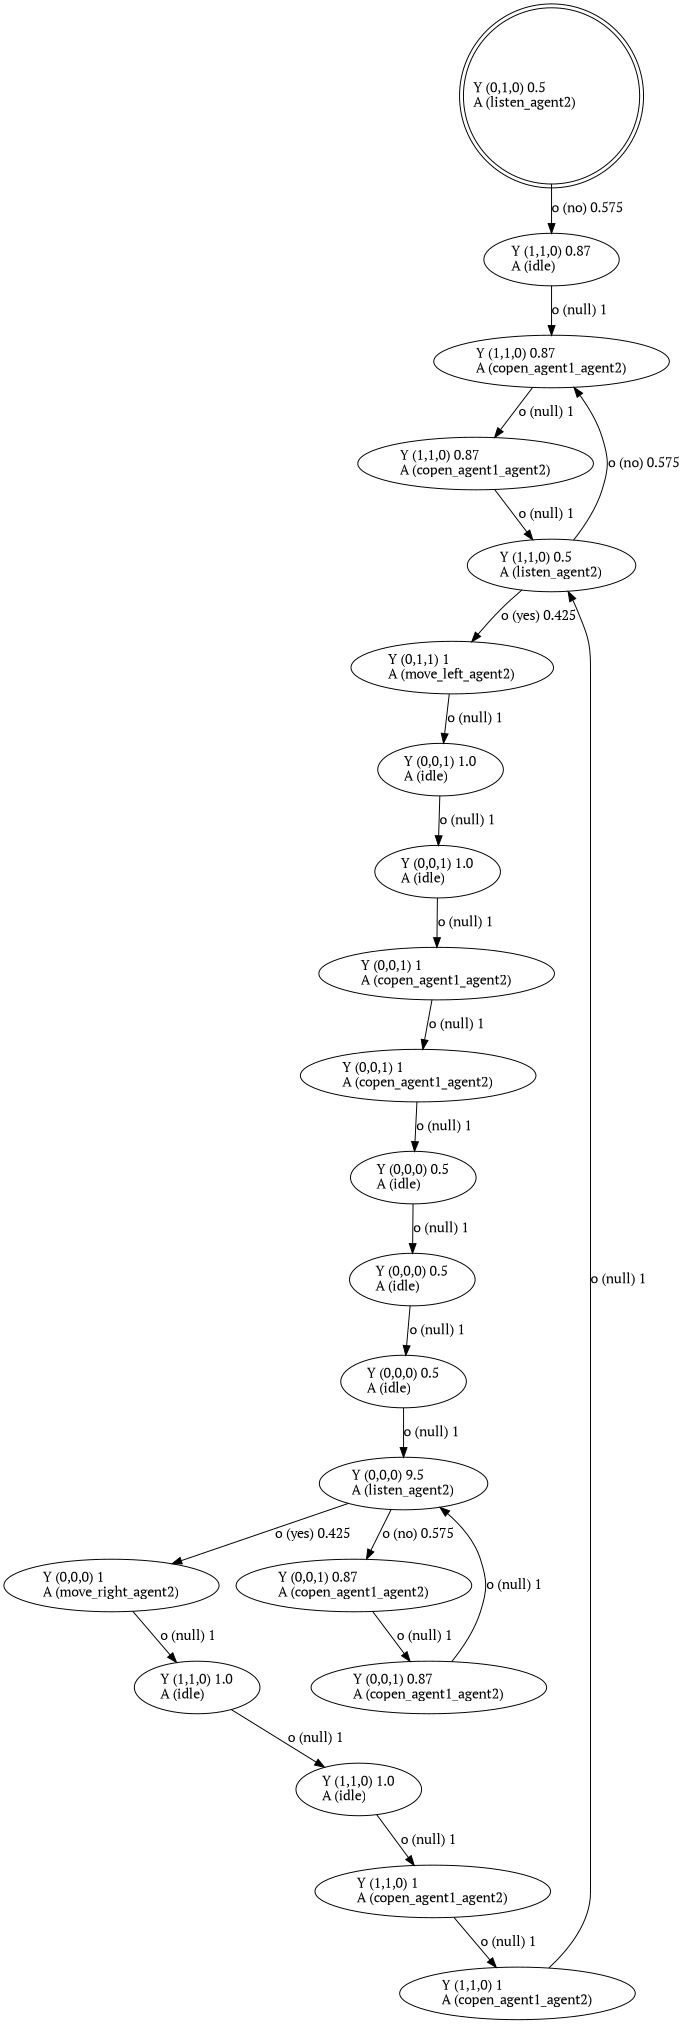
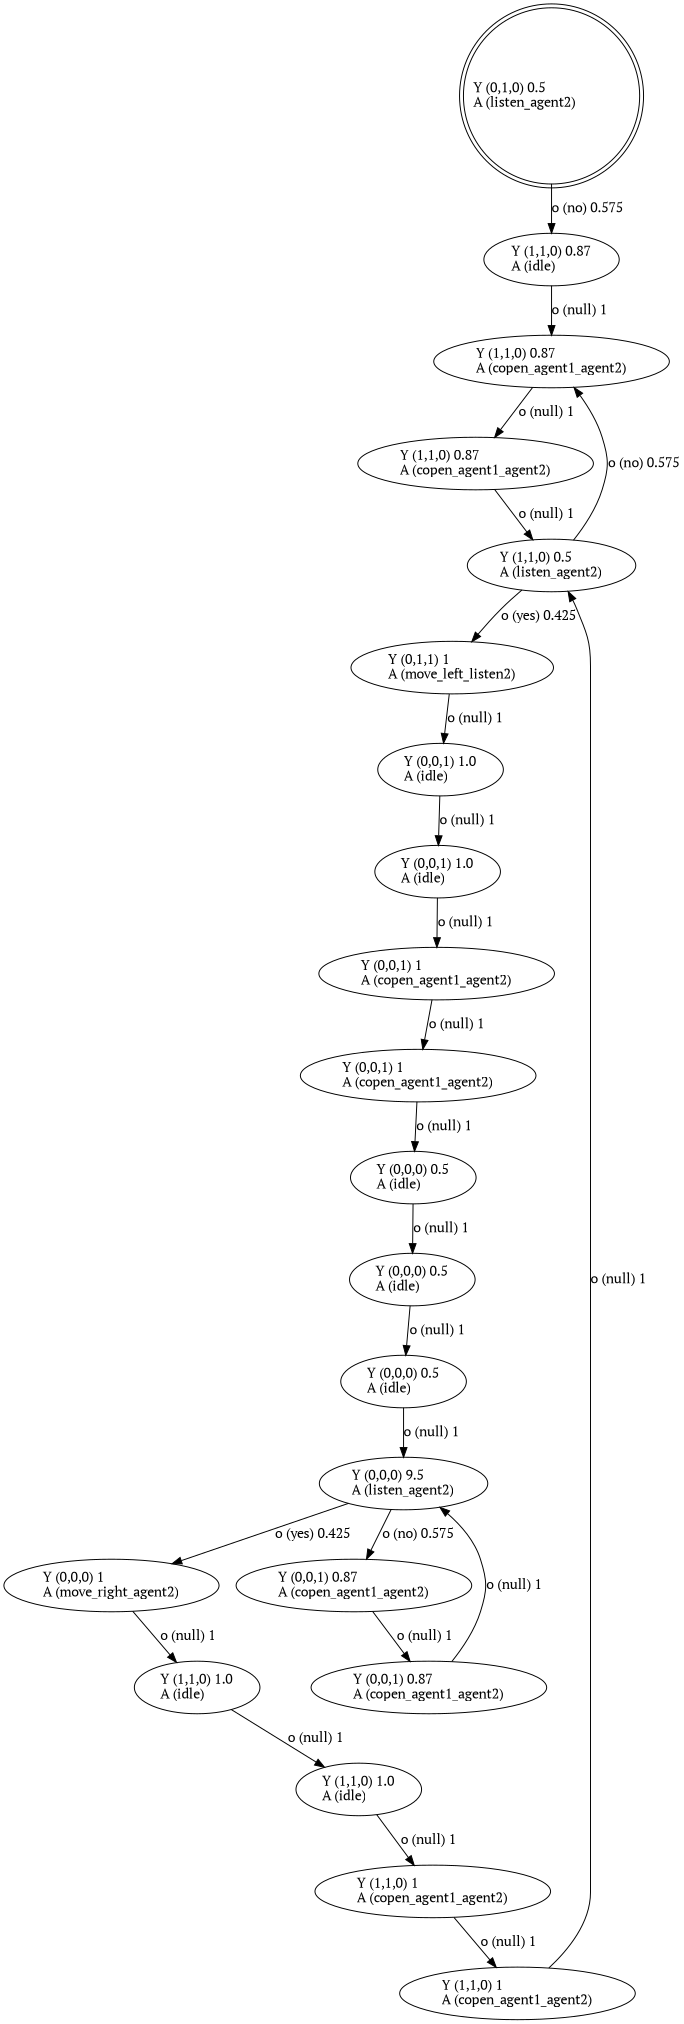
node "Y (0,1,1) 1 A (move_left_agent2)": label "Y (0,1,1) 1 A (move_left_agent2)" -> "Y (0,1,1) 1 A (move_left_listen2)"
